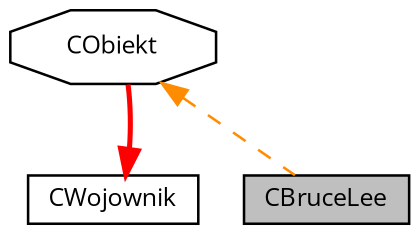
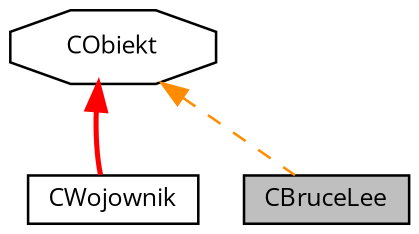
edge "CObiekt" -> "CWojownik": reversed
